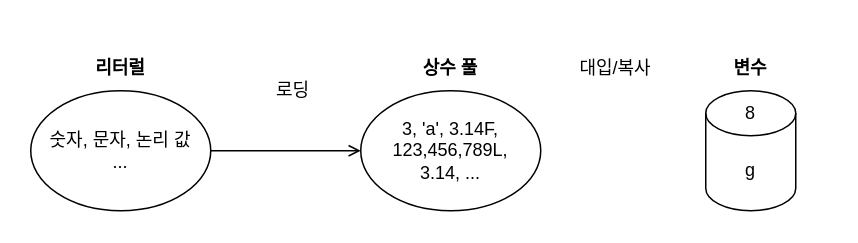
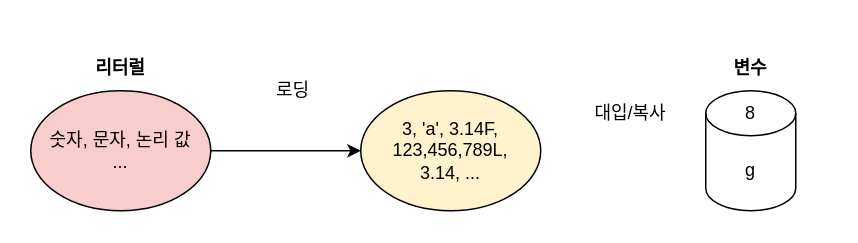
node "상수 풀": removed
node "대입/복사": moved (616, 68) -> (631, 113)
node "숫자, 문자, 논리 값 ...": fillcolor #ffffff -> #f8cecc
edge "숫자, 문자, 논리 값 ..." -> "3, 'a', 3.14F, 123,456,789L, 3.14, ...": arrowhead open -> classic
node "3, 'a', 3.14F, 123,456,789L, 3.14, ...": fillcolor #ffffff -> #fff2cc
